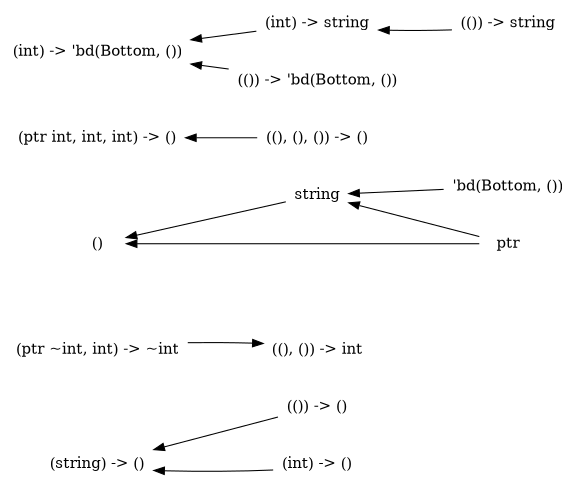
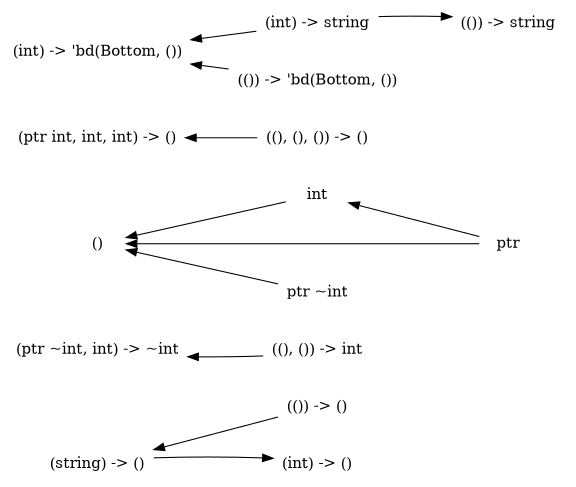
edge "(()) -> string" -> "(int) -> string": reversed
node "'bd(Bottom, ())": removed
node "string": label "string" -> "int"
node "ptr ~int": added
edge "(ptr ~int, int) -> ~int" -> "((), ()) -> int": reversed
edge "(int) -> ()" -> "(string) -> ()": reversed
